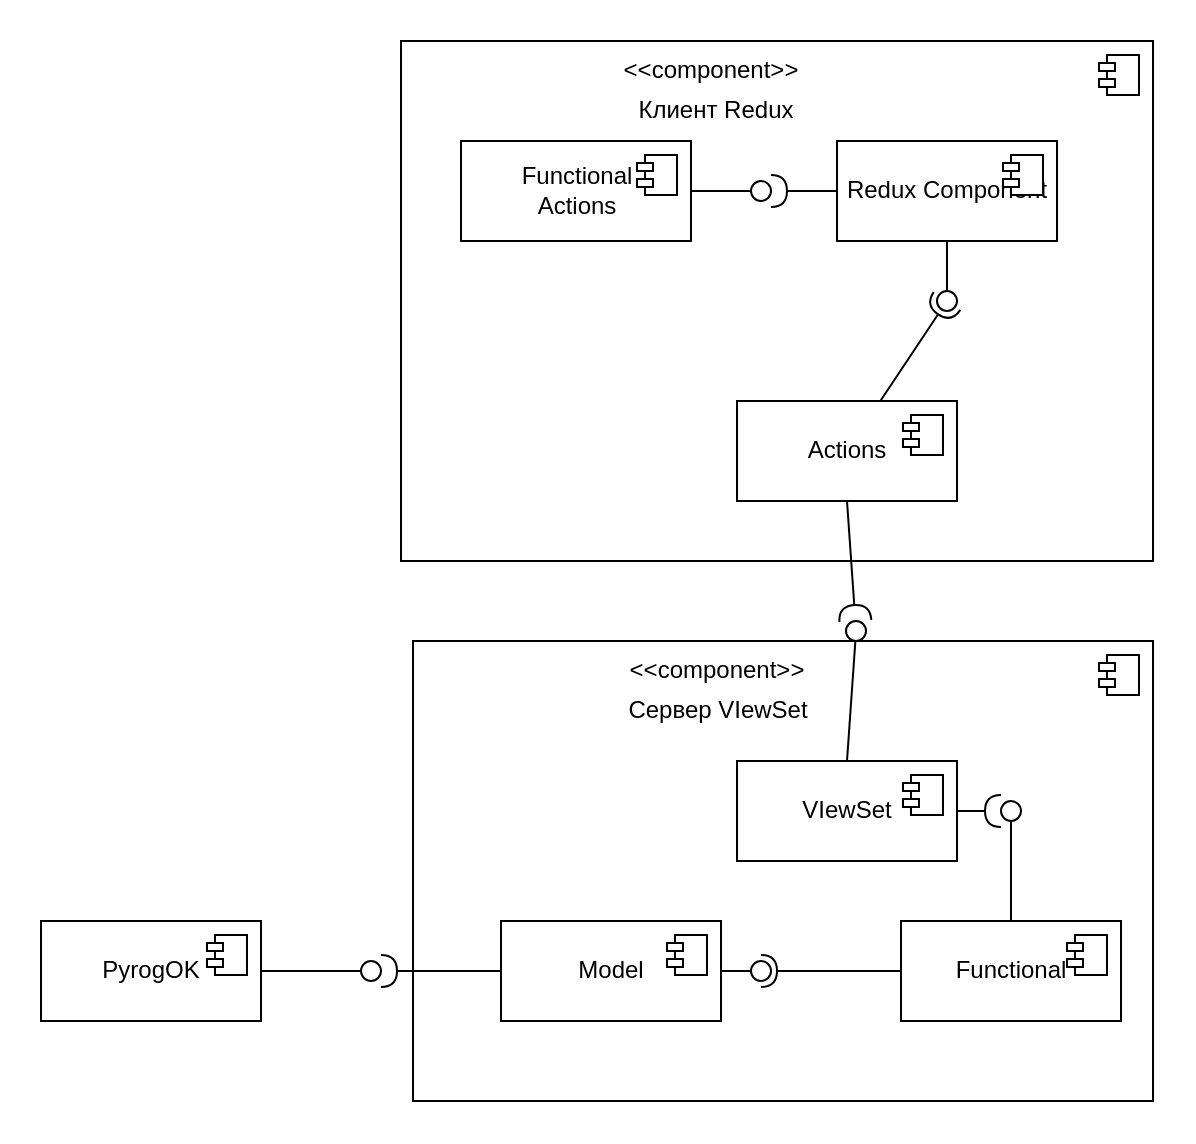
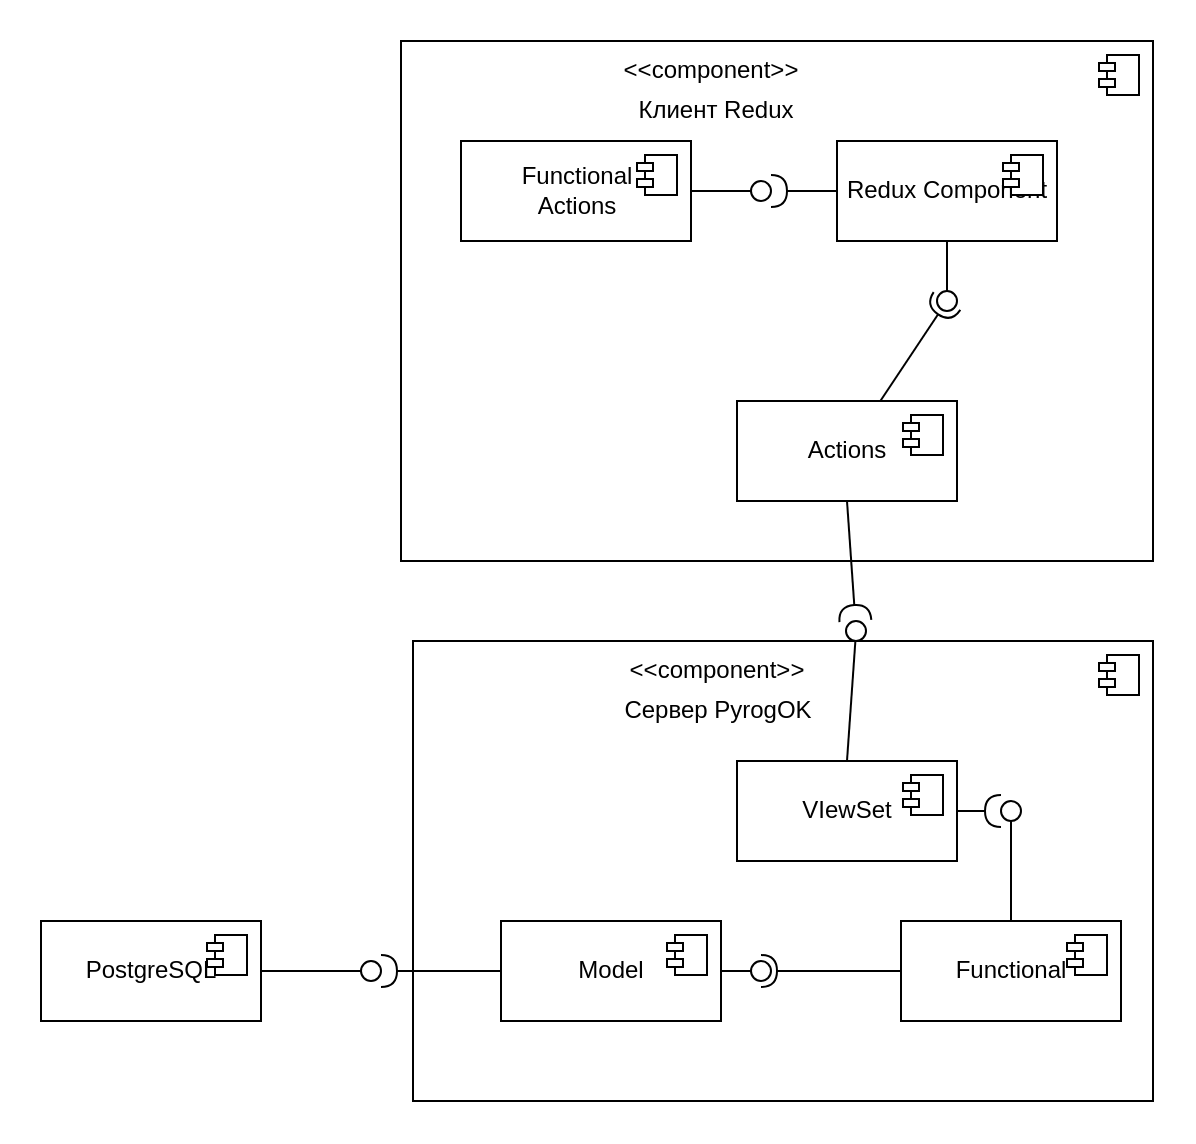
node "Сервер VIewSet": label "Сервер VIewSet" -> "Сервер PyrogOK"
node "PyrogOK": label "PyrogOK" -> "PostgreSQL"
